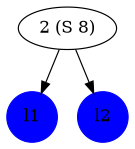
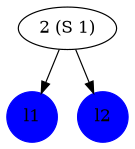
node "2 (S 8)": label "2 (S 8)" -> "2 (S 1)"
